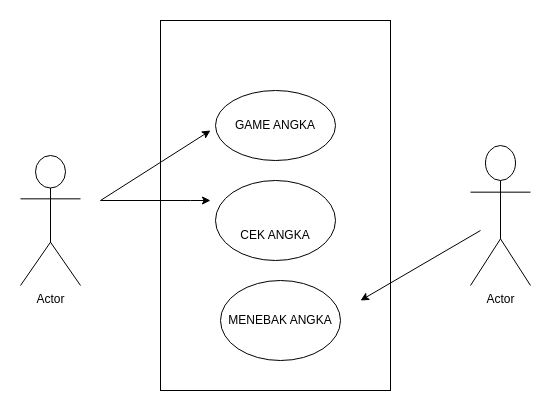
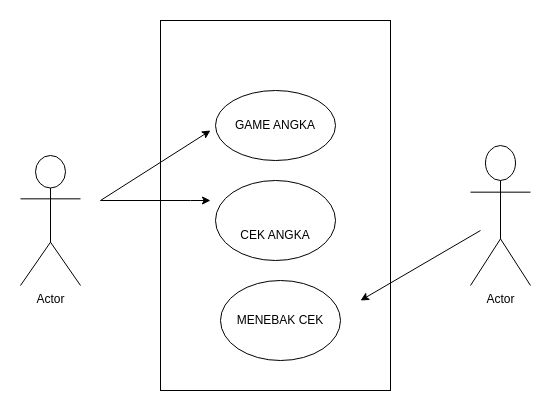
node "MENEBAK ANGKA": label "MENEBAK ANGKA" -> "MENEBAK CEK"
